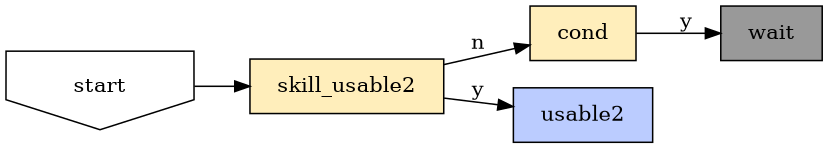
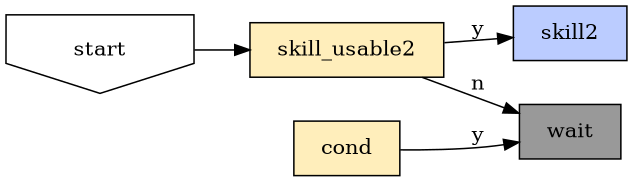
edge "skill_usable2" -> "cond": now "skill_usable2" -> "wait"
node "usable2": label "usable2" -> "skill2"
